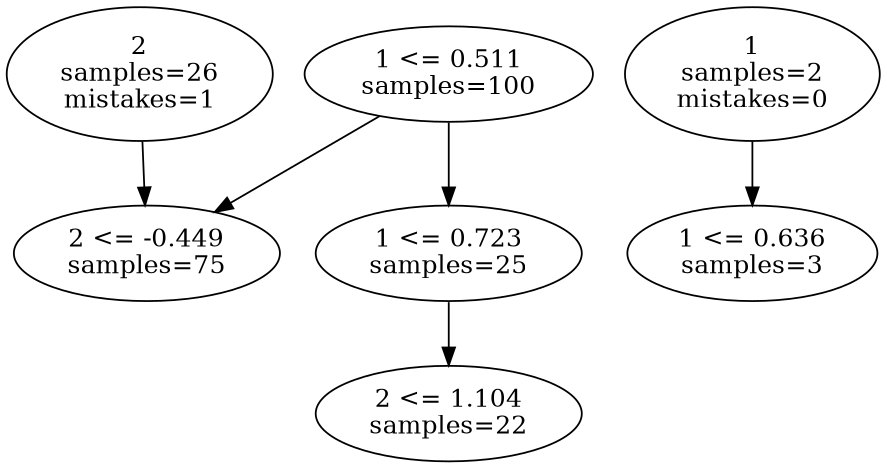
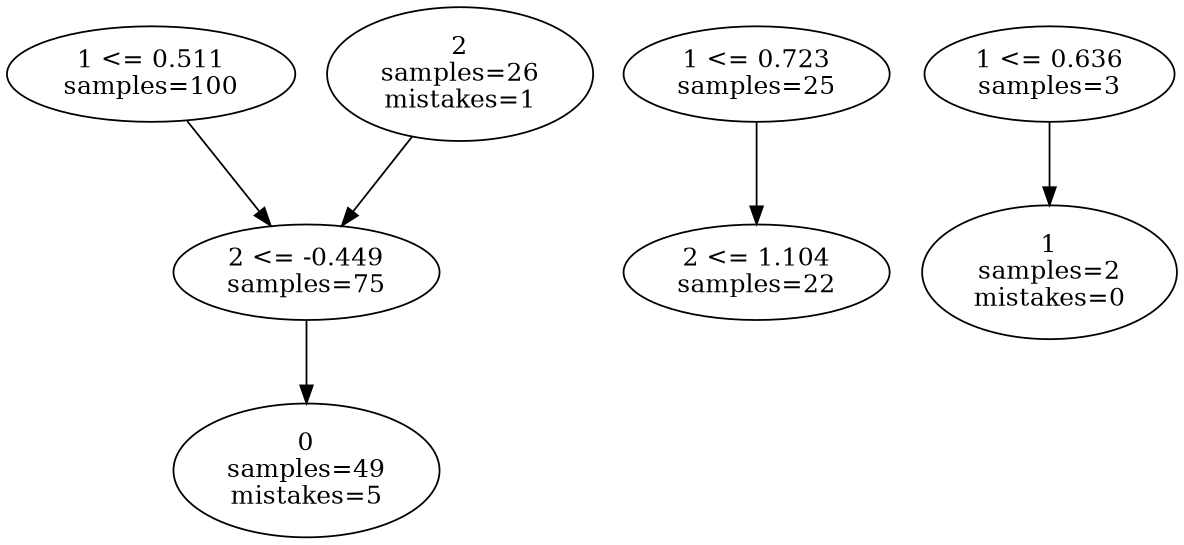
edge "1 <= 0.511 samples=100" -> "1 <= 0.723 samples=25": removed
edge "1 samples=2 mistakes=0" -> "1 <= 0.636 samples=3": reversed
node "0 samples=49 mistakes=5": added
